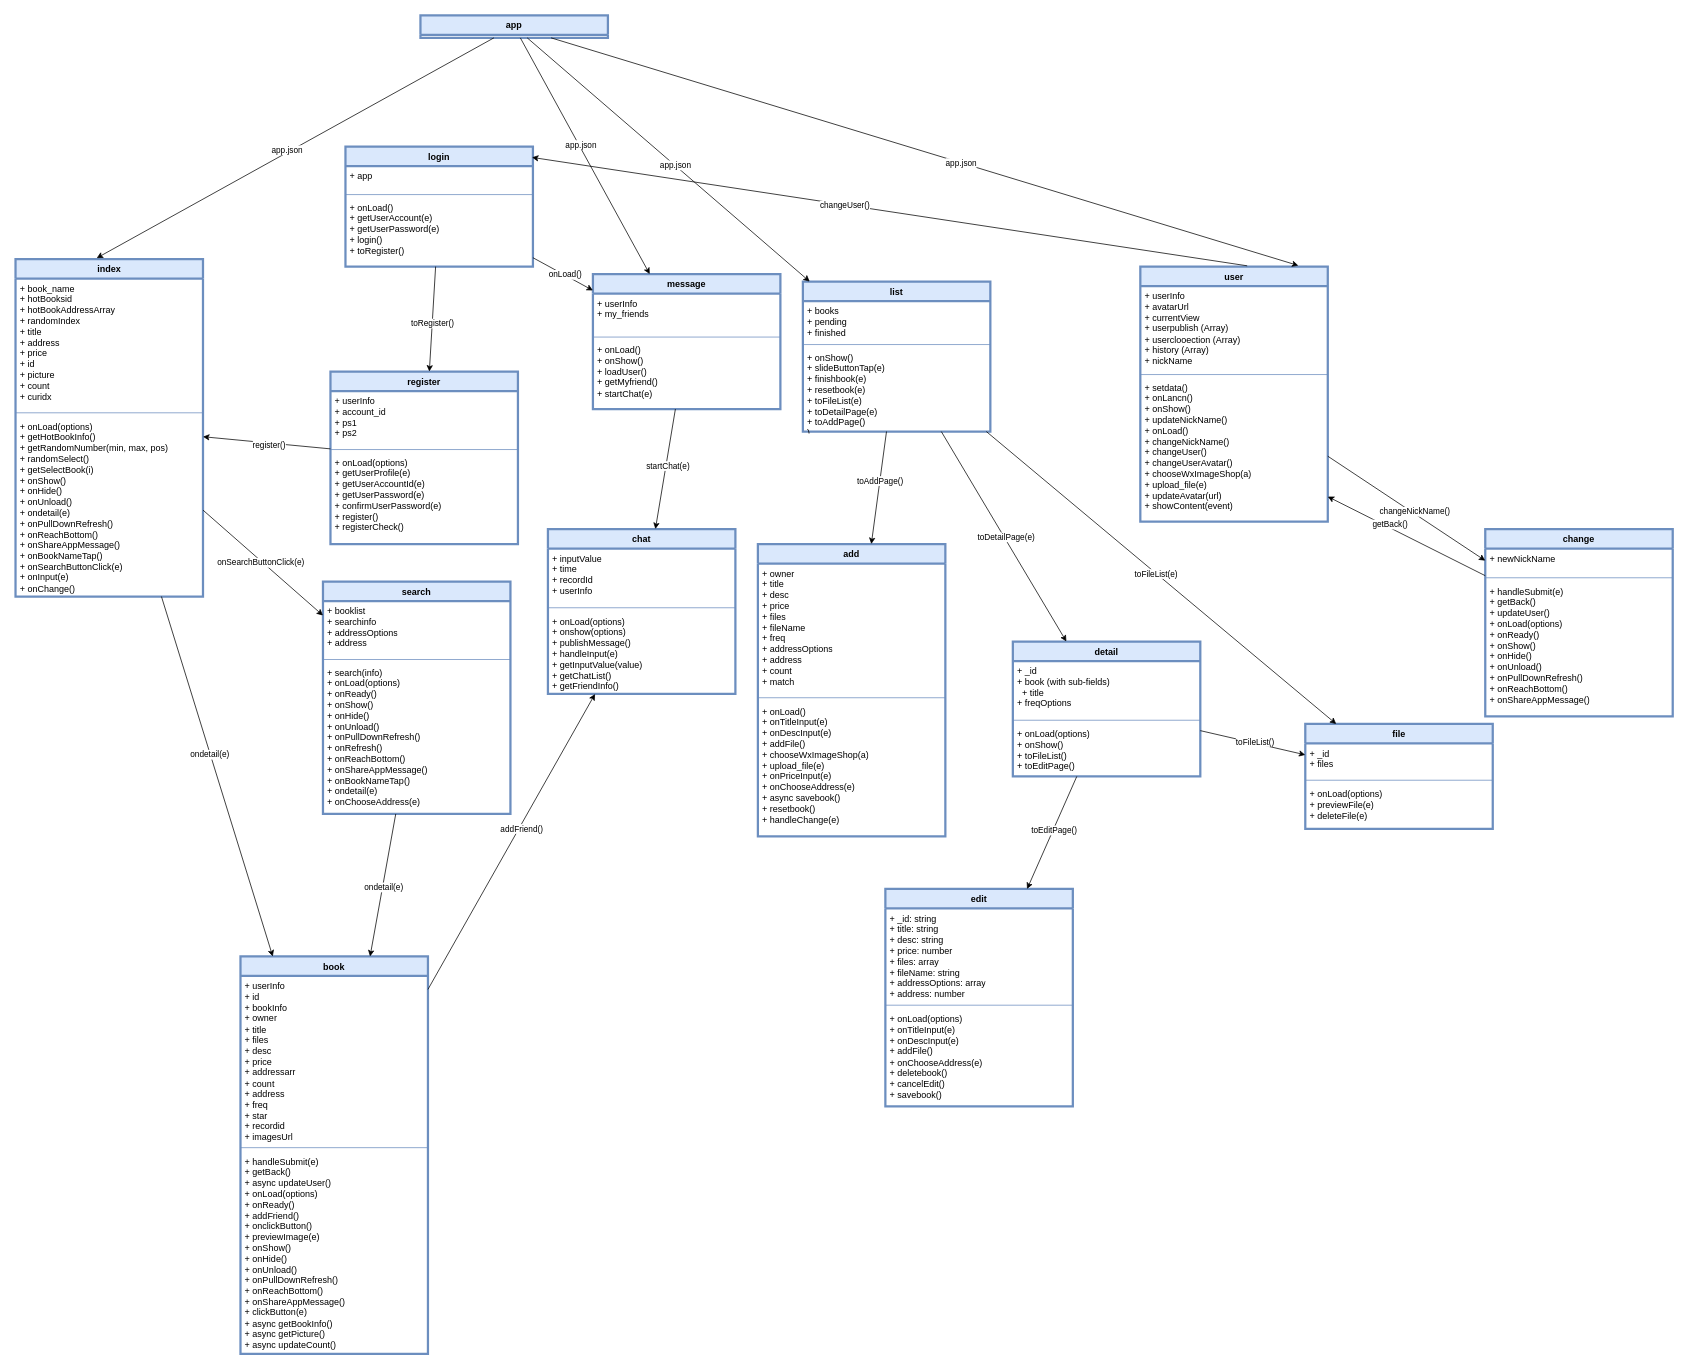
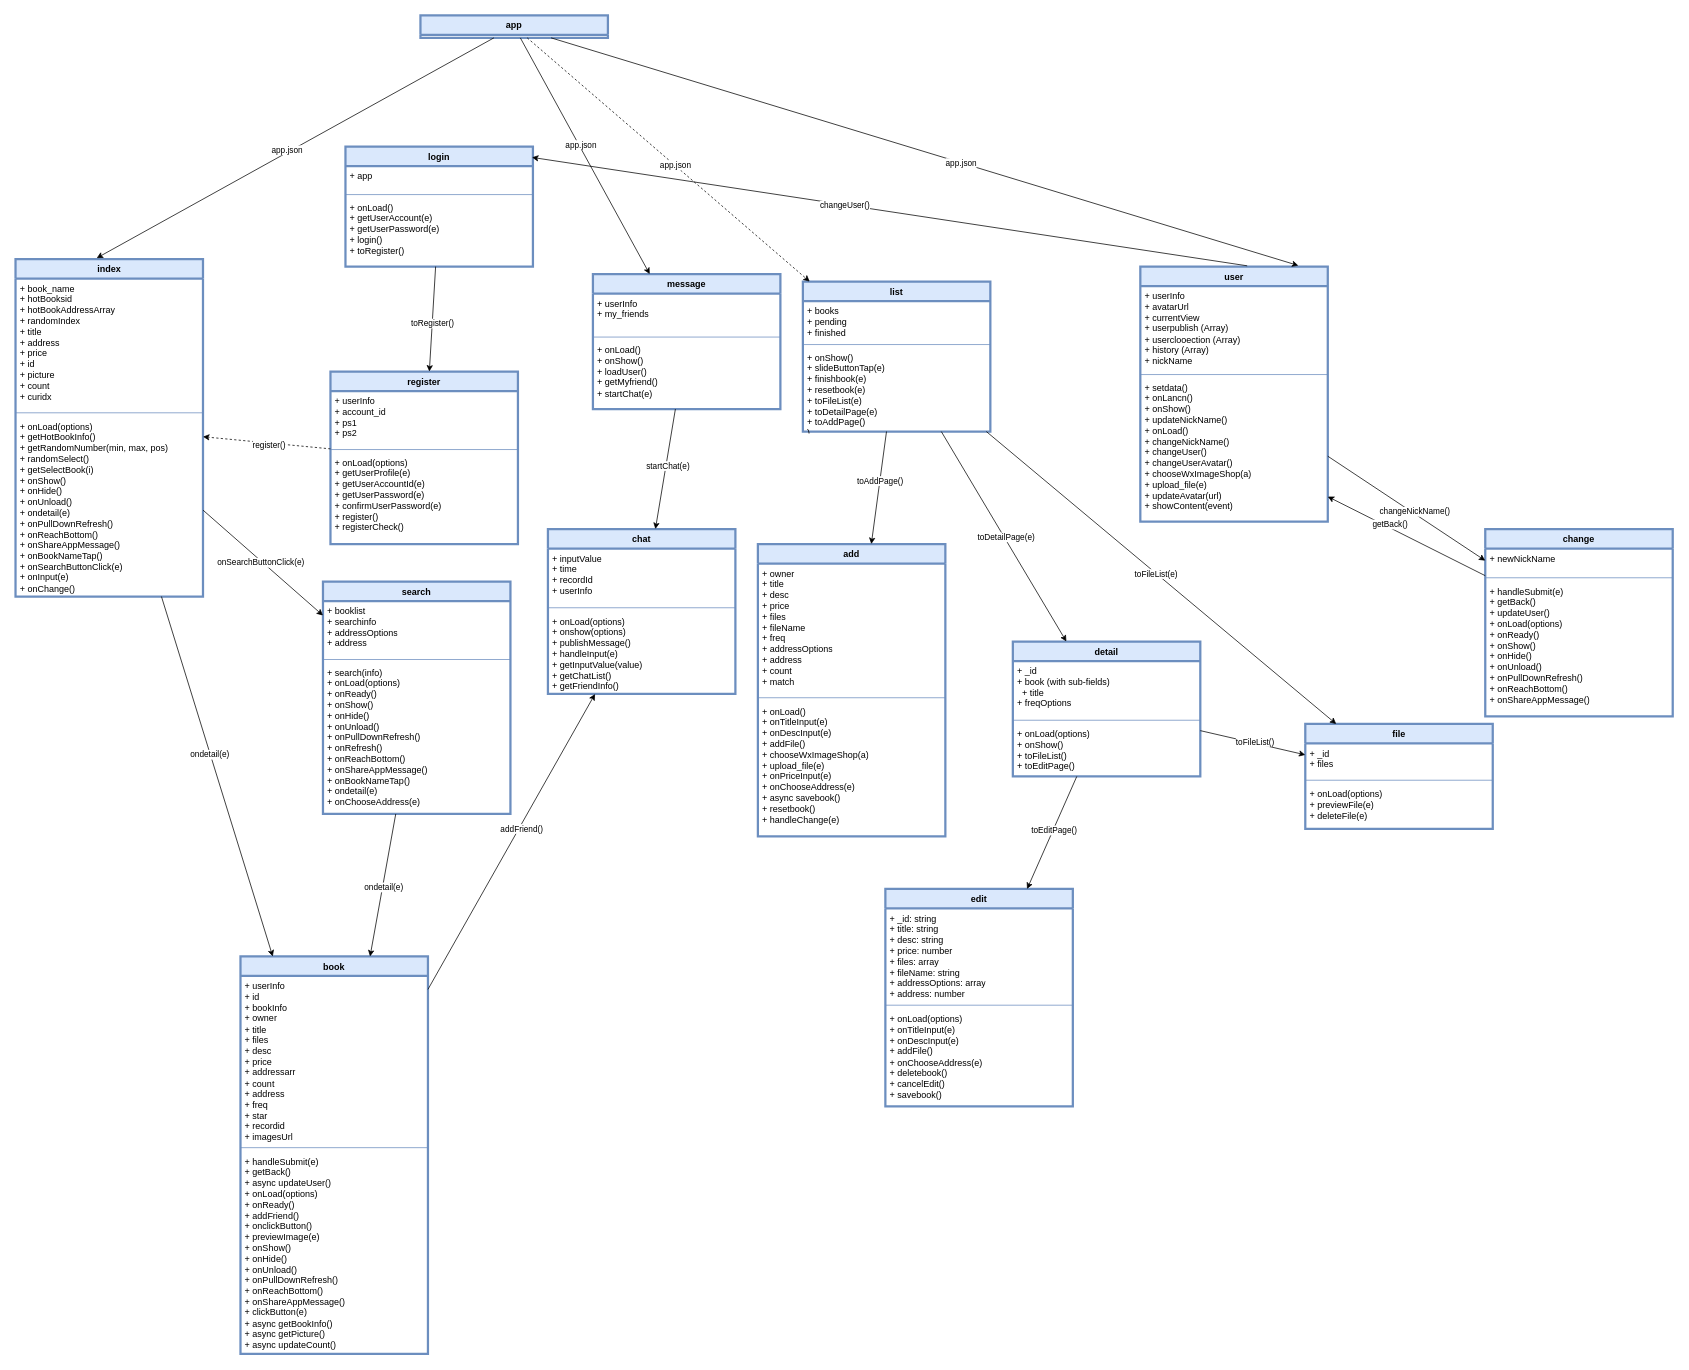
edge "app" -> "list": style solid -> dashed
edge "login" -> "message": removed, label "onLoad()"
edge "register" -> "index": style solid -> dashed
